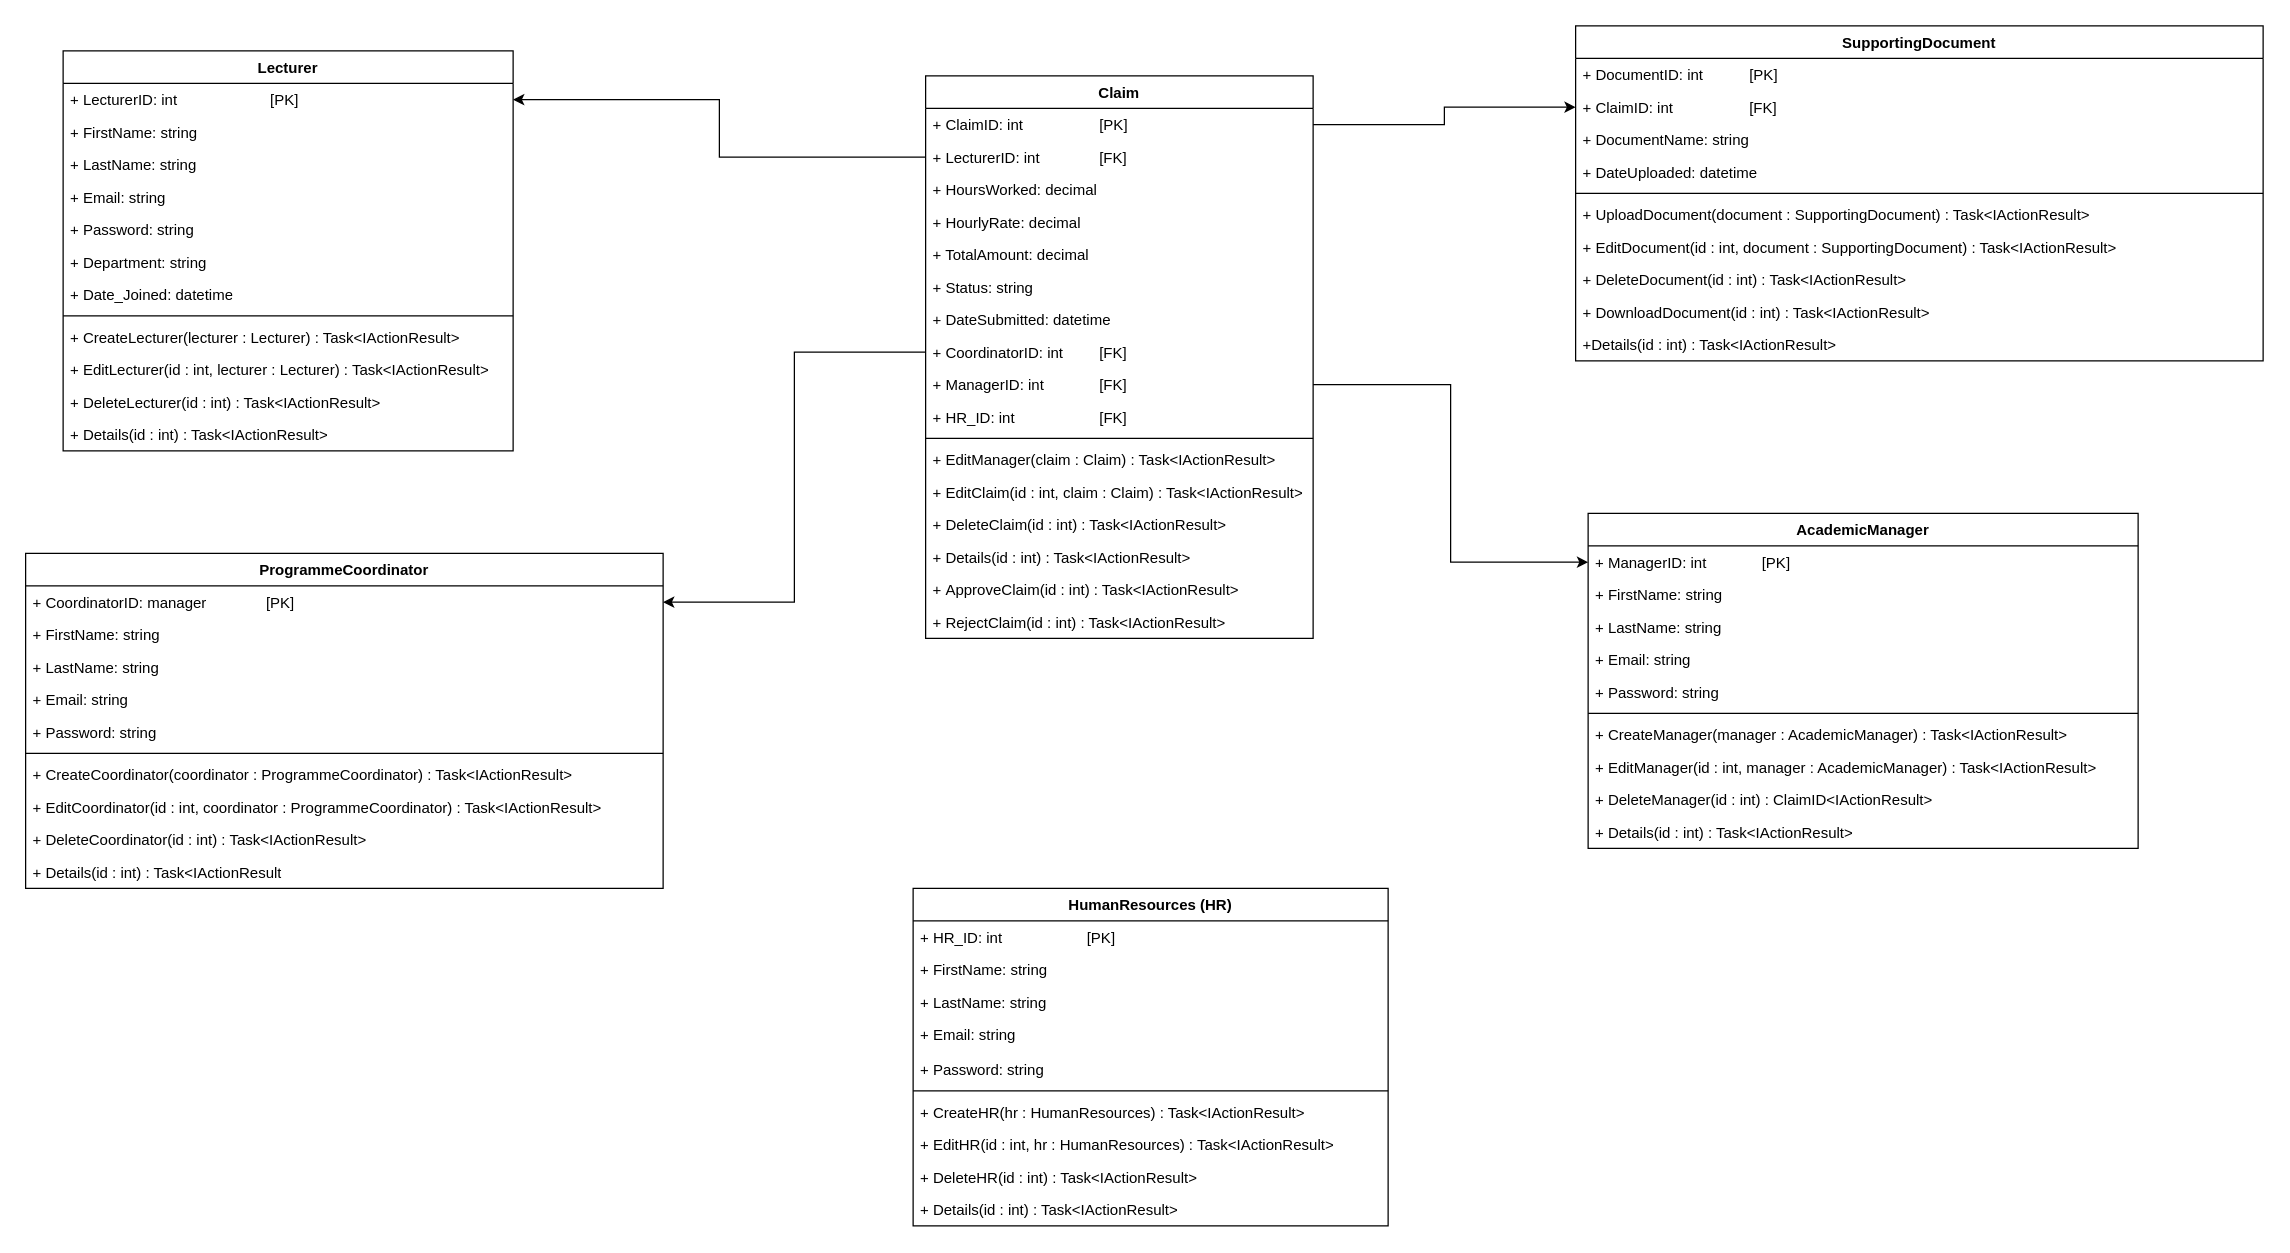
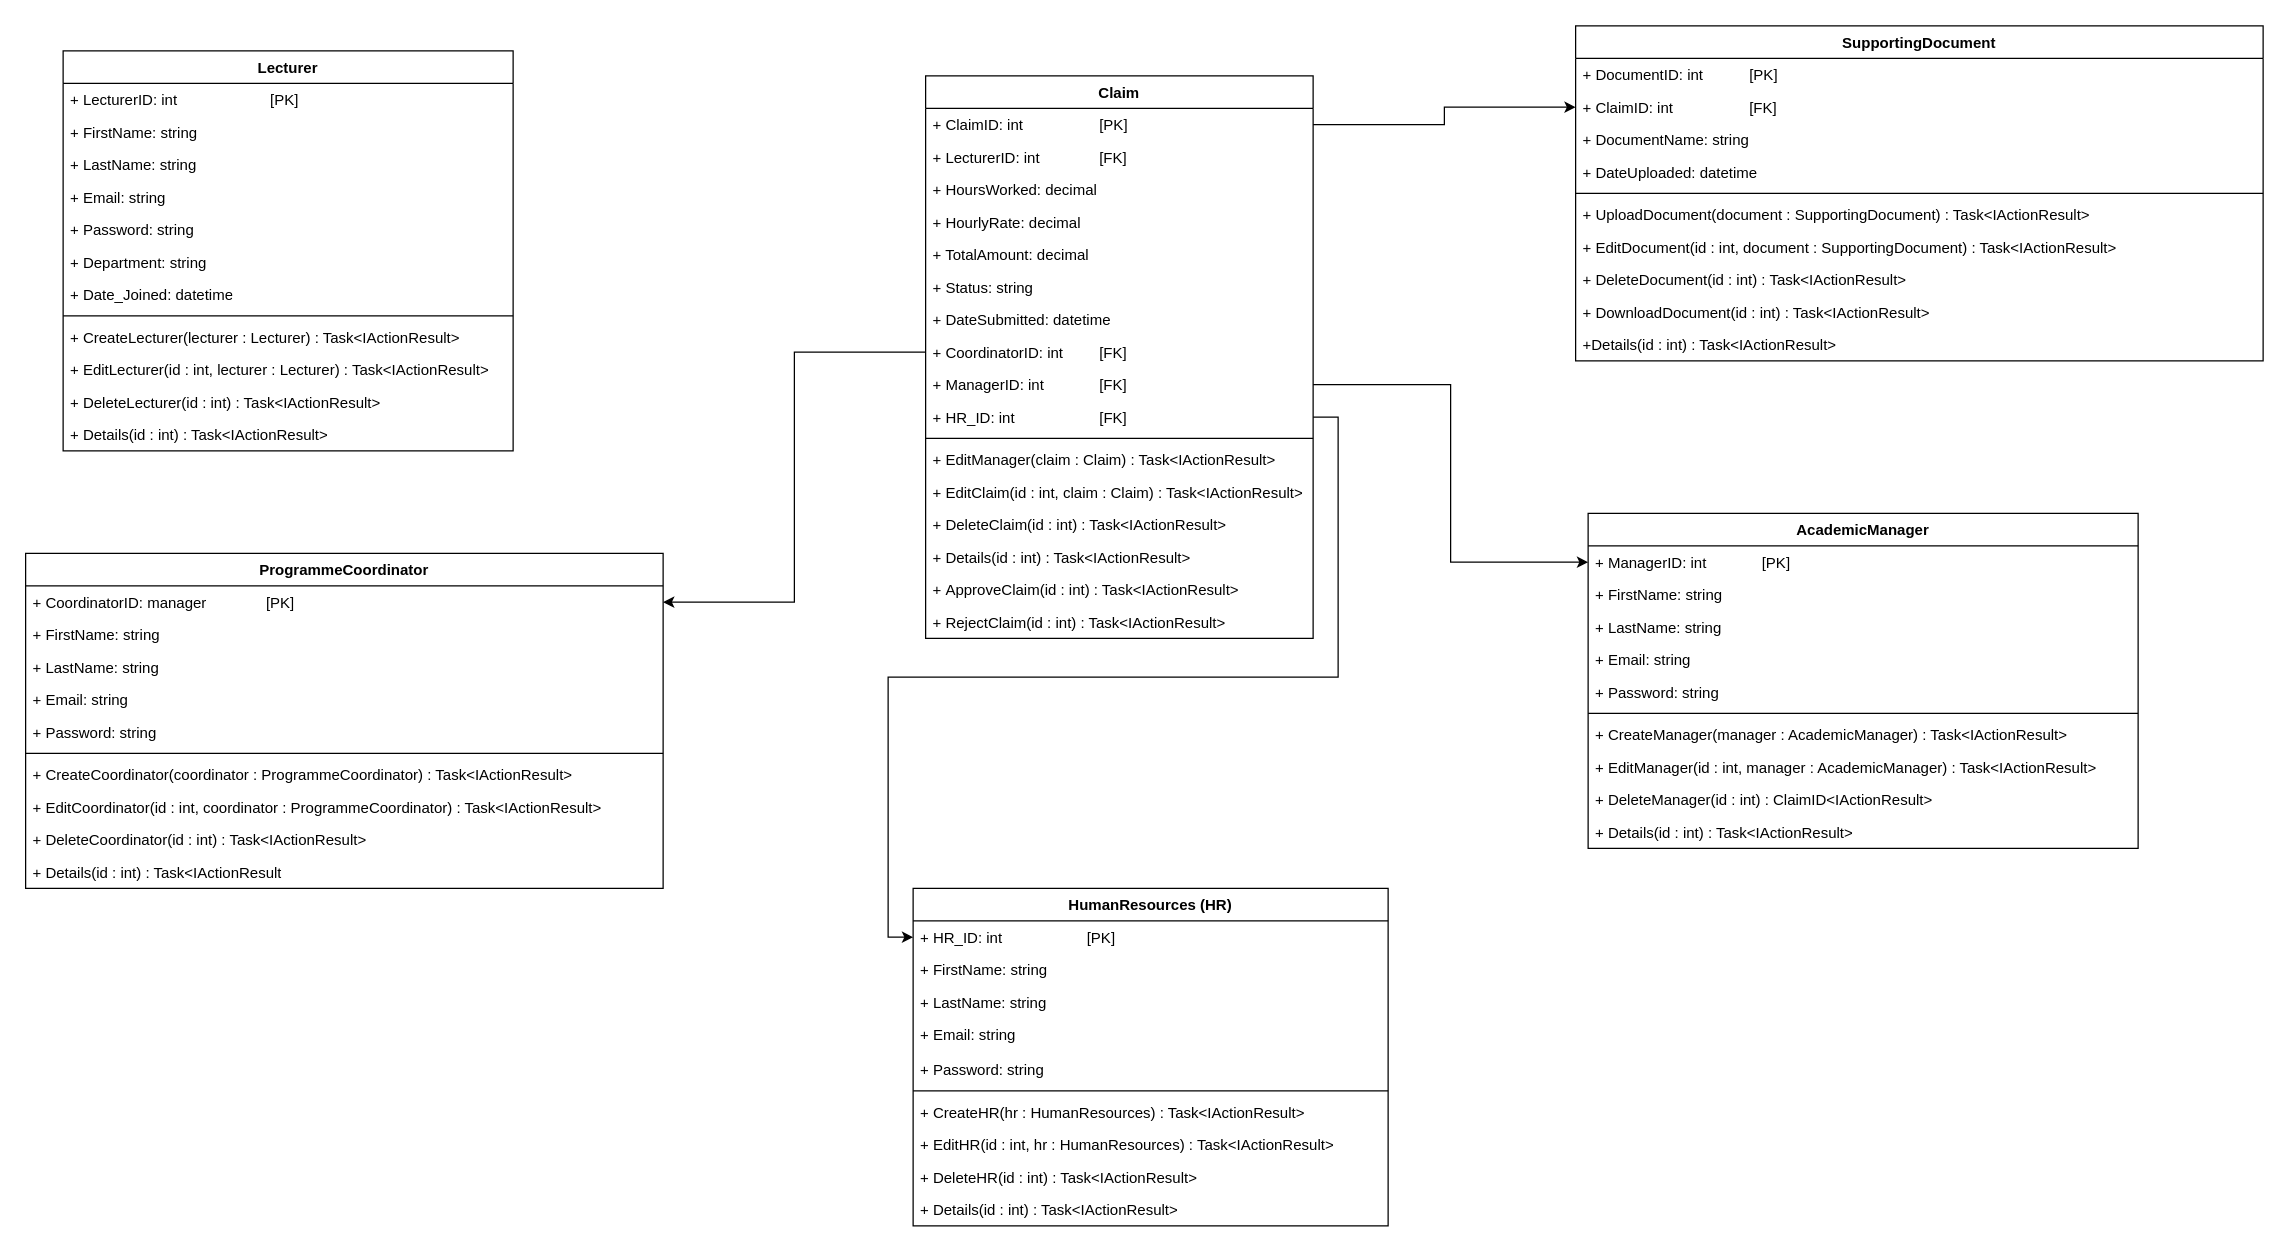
edge "+ LecturerID: int [FK]" -> "+ LecturerID: int [PK]": removed
edge "+ HR_ID: int [FK]" -> "+ HR_ID: int [PK]": added
